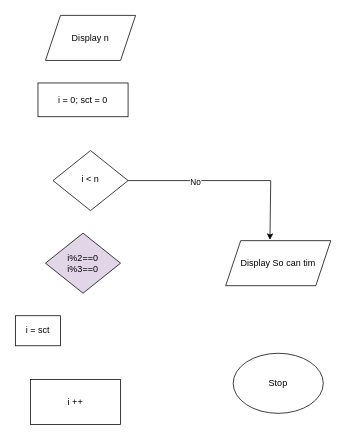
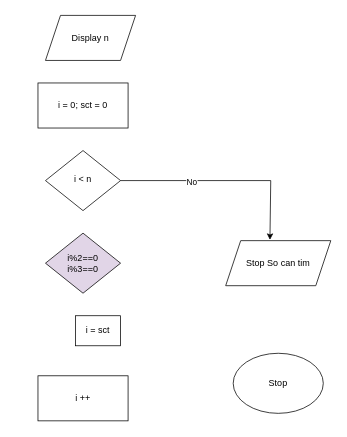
node "i = 0; sct = 0": size 90x34 -> 90x45
node "i < n": moved (90, 180) -> (83, 180)
node "Display So can tim": label "Display So can tim" -> "Stop So can tim"
node "i = sct": moved (38, 330) -> (98, 330)
node "i ++": moved (75, 402) -> (83, 398)
